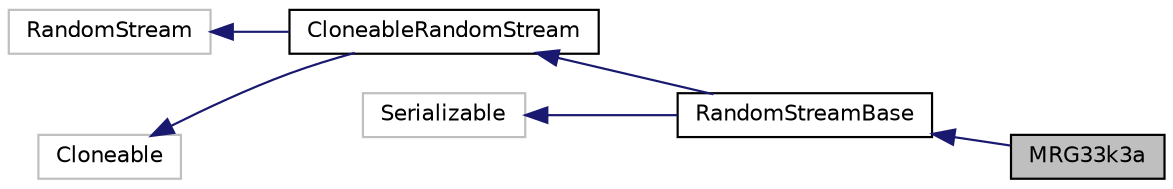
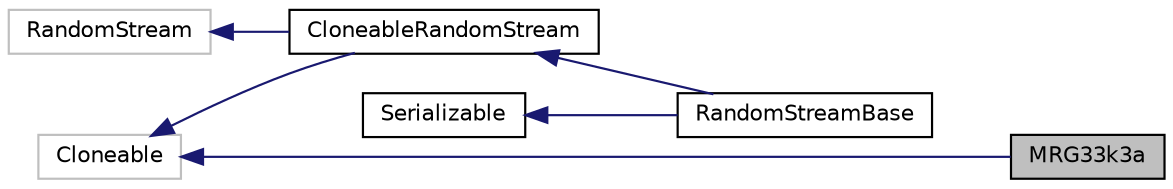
node "Serializable": color grey75 -> black
edge "MRG33k3a" -> "RandomStreamBase": now "MRG33k3a" -> "Cloneable"
